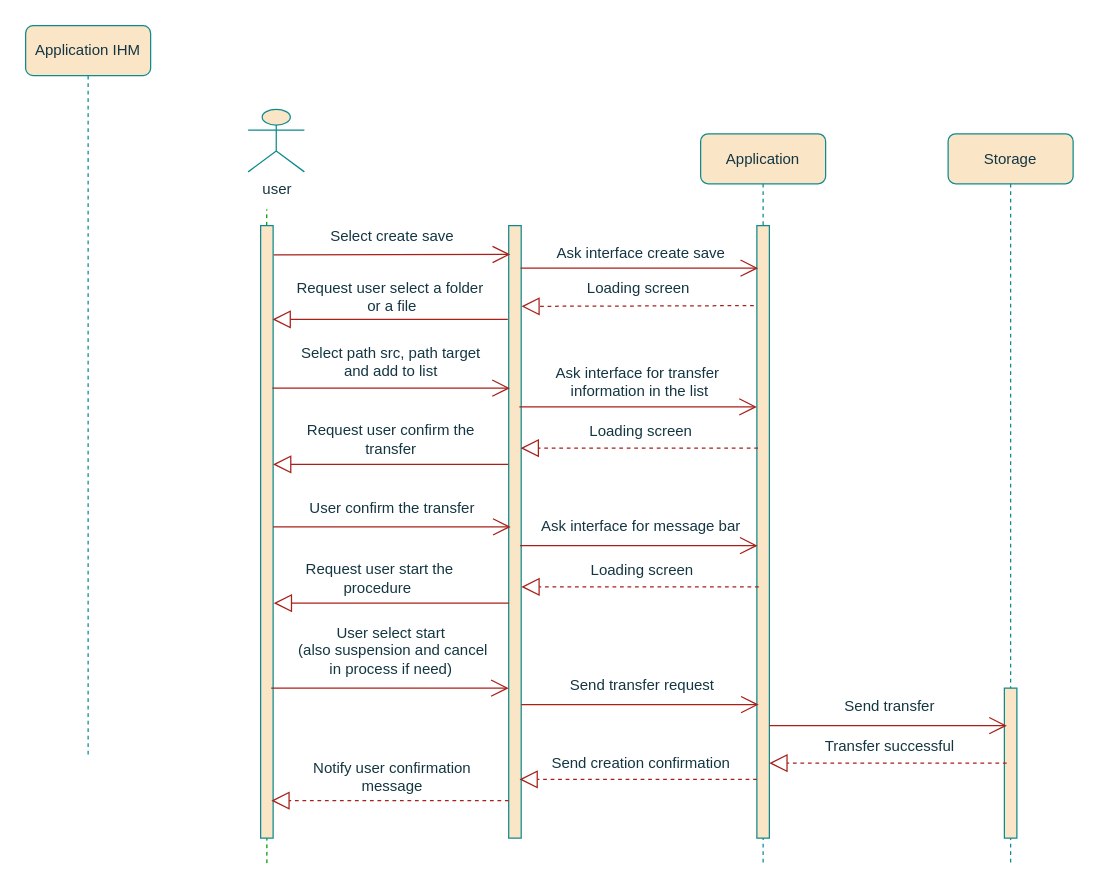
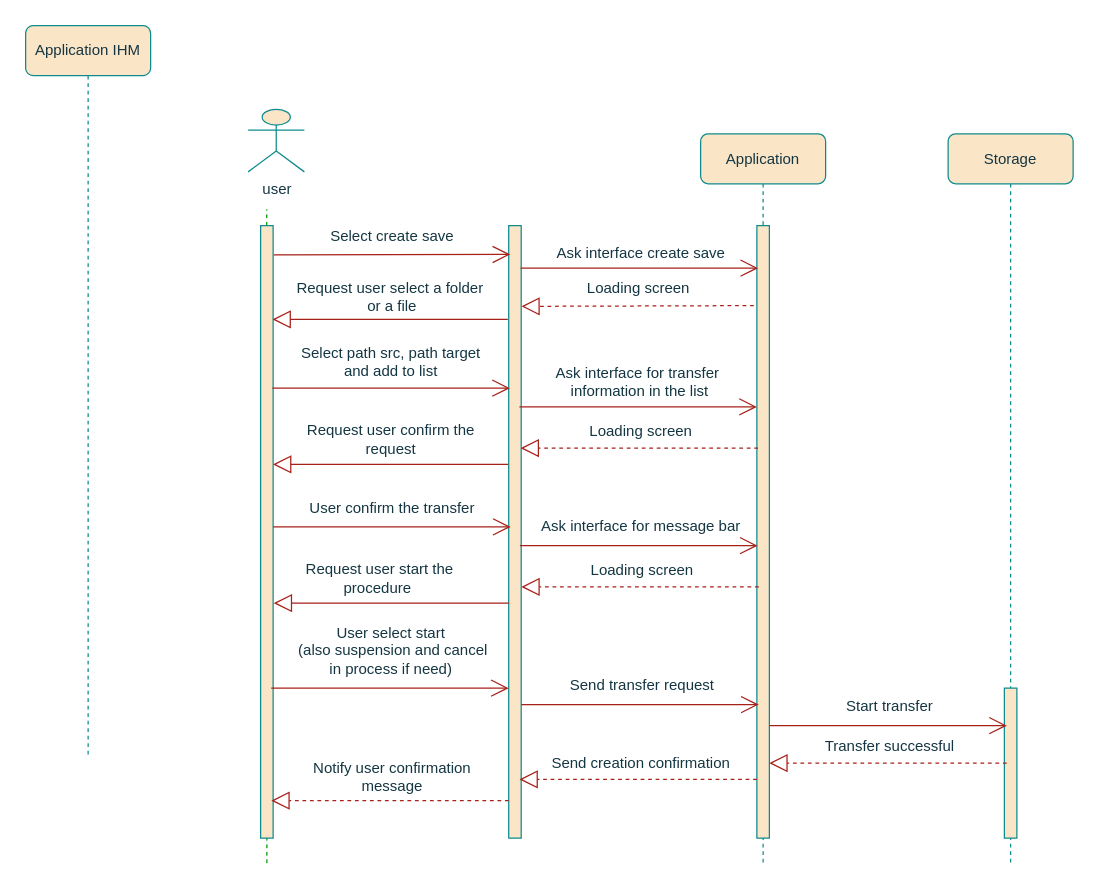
node "Request user confirm the transfer": label "Request user confirm the transfer" -> "Request user confirm the request"
node "Send transfer": label "Send transfer" -> "Start transfer"
